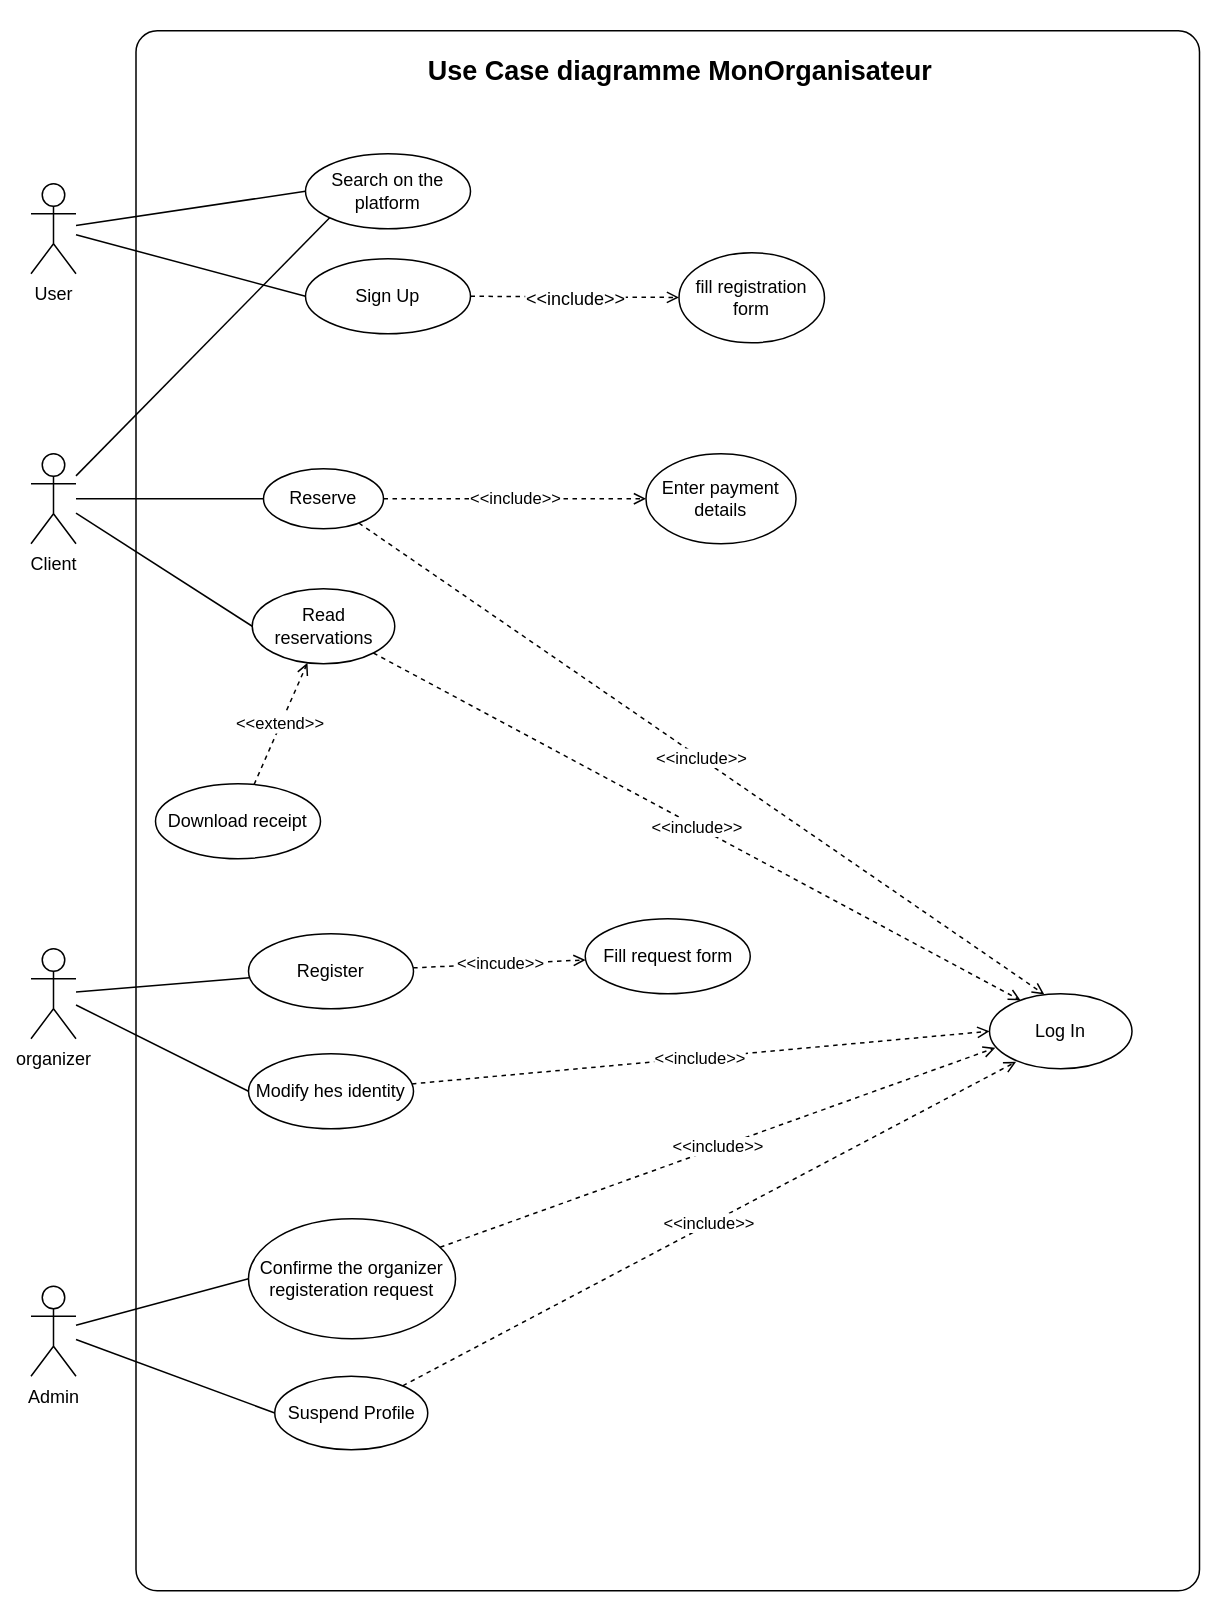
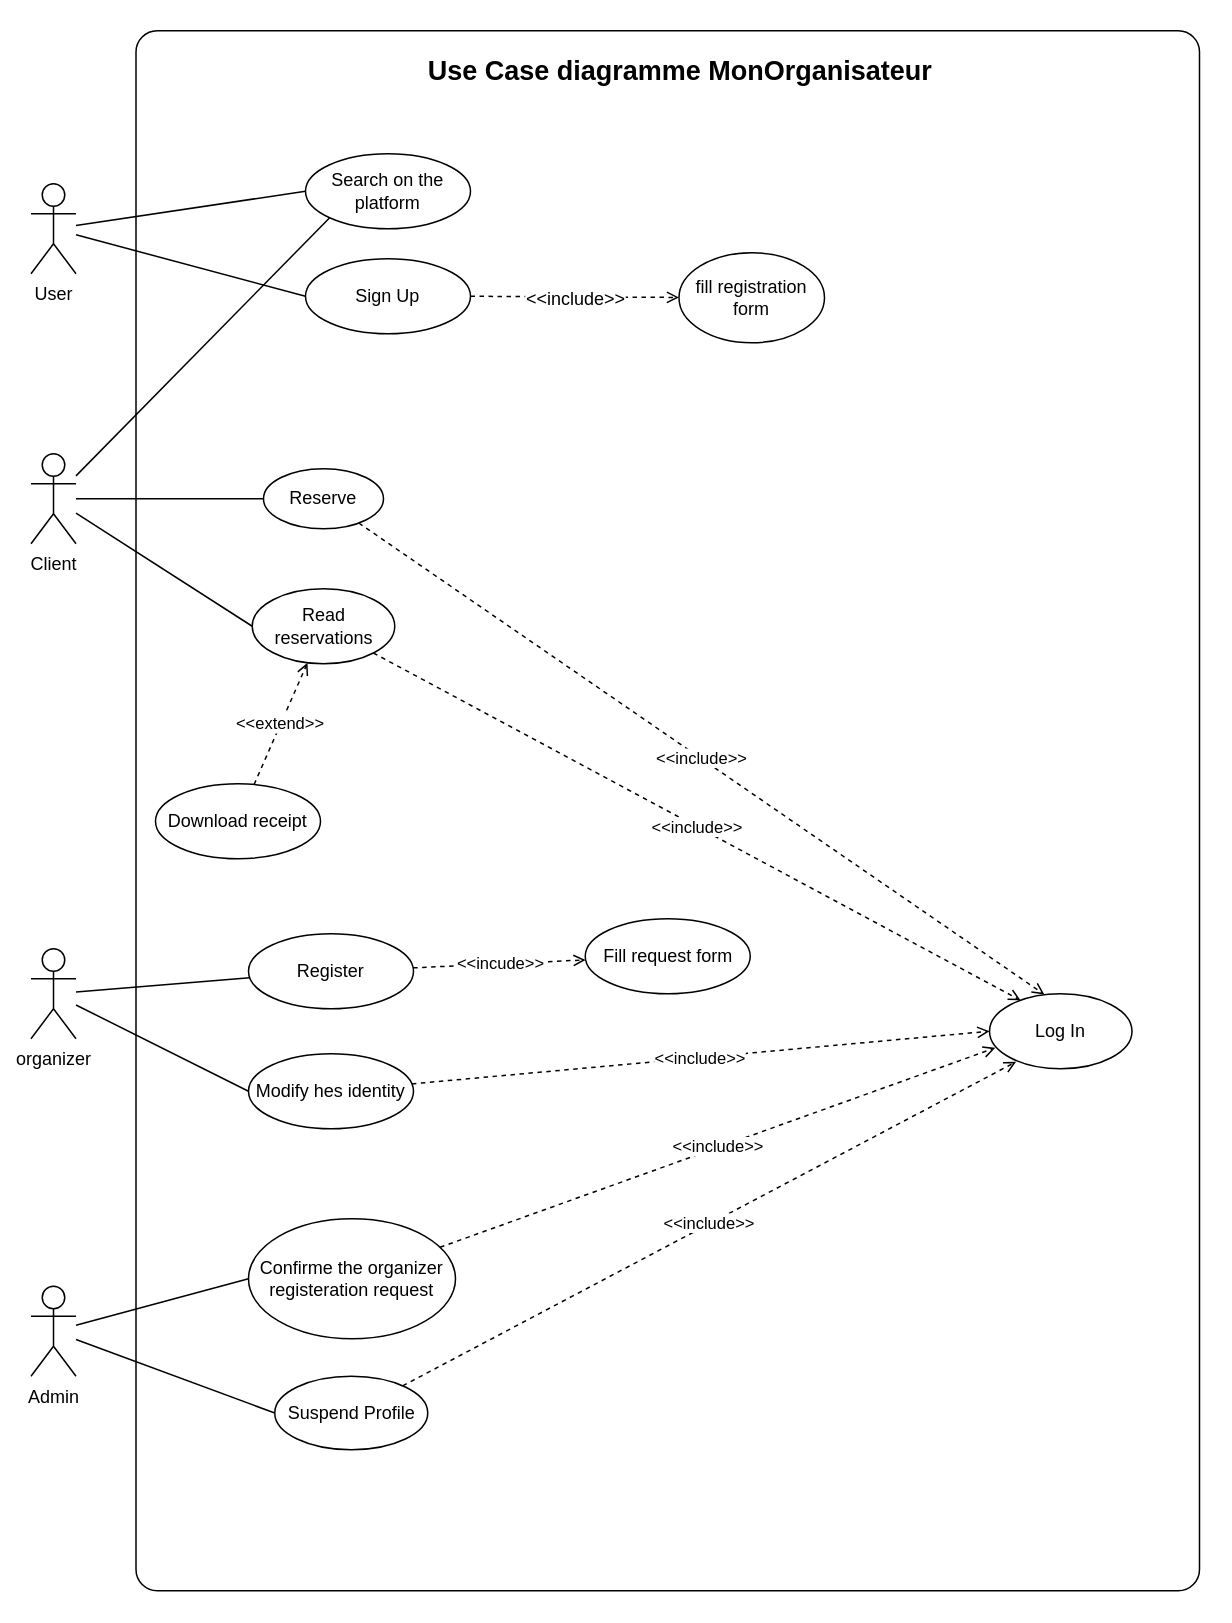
edge "Reserve" -> "Enter payment details": removed, label "<<include>>"
node "Enter payment details": removed
